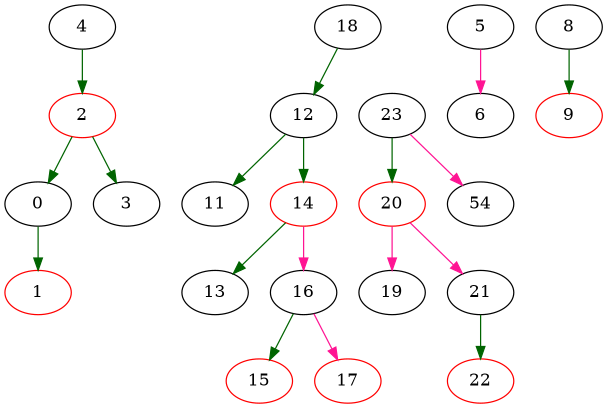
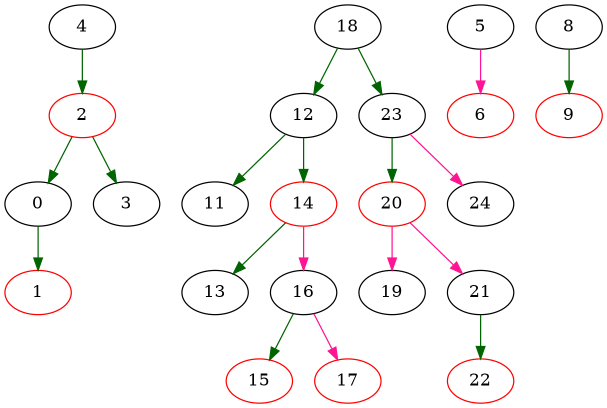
edge "18" -> "23": added
node "6": color black -> red
node "54": label "54" -> "24"
